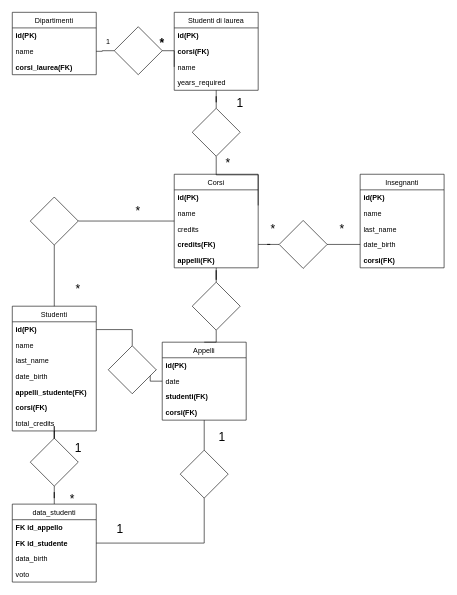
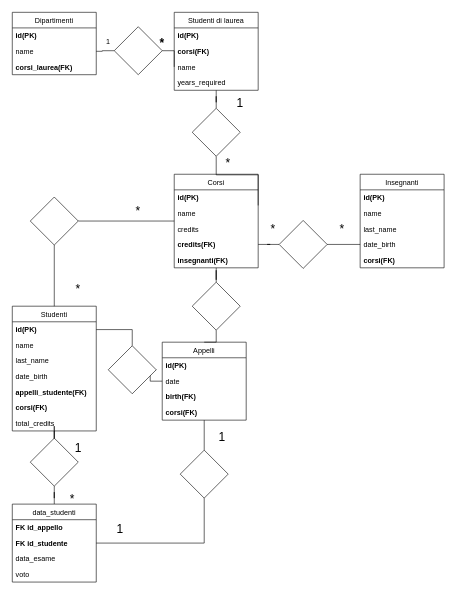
node "appelli(FK)": label "appelli(FK)" -> "insegnanti(FK)"
node "studenti(FK)": label "studenti(FK)" -> "birth(FK)"
node "data_birth": label "data_birth" -> "data_esame"
